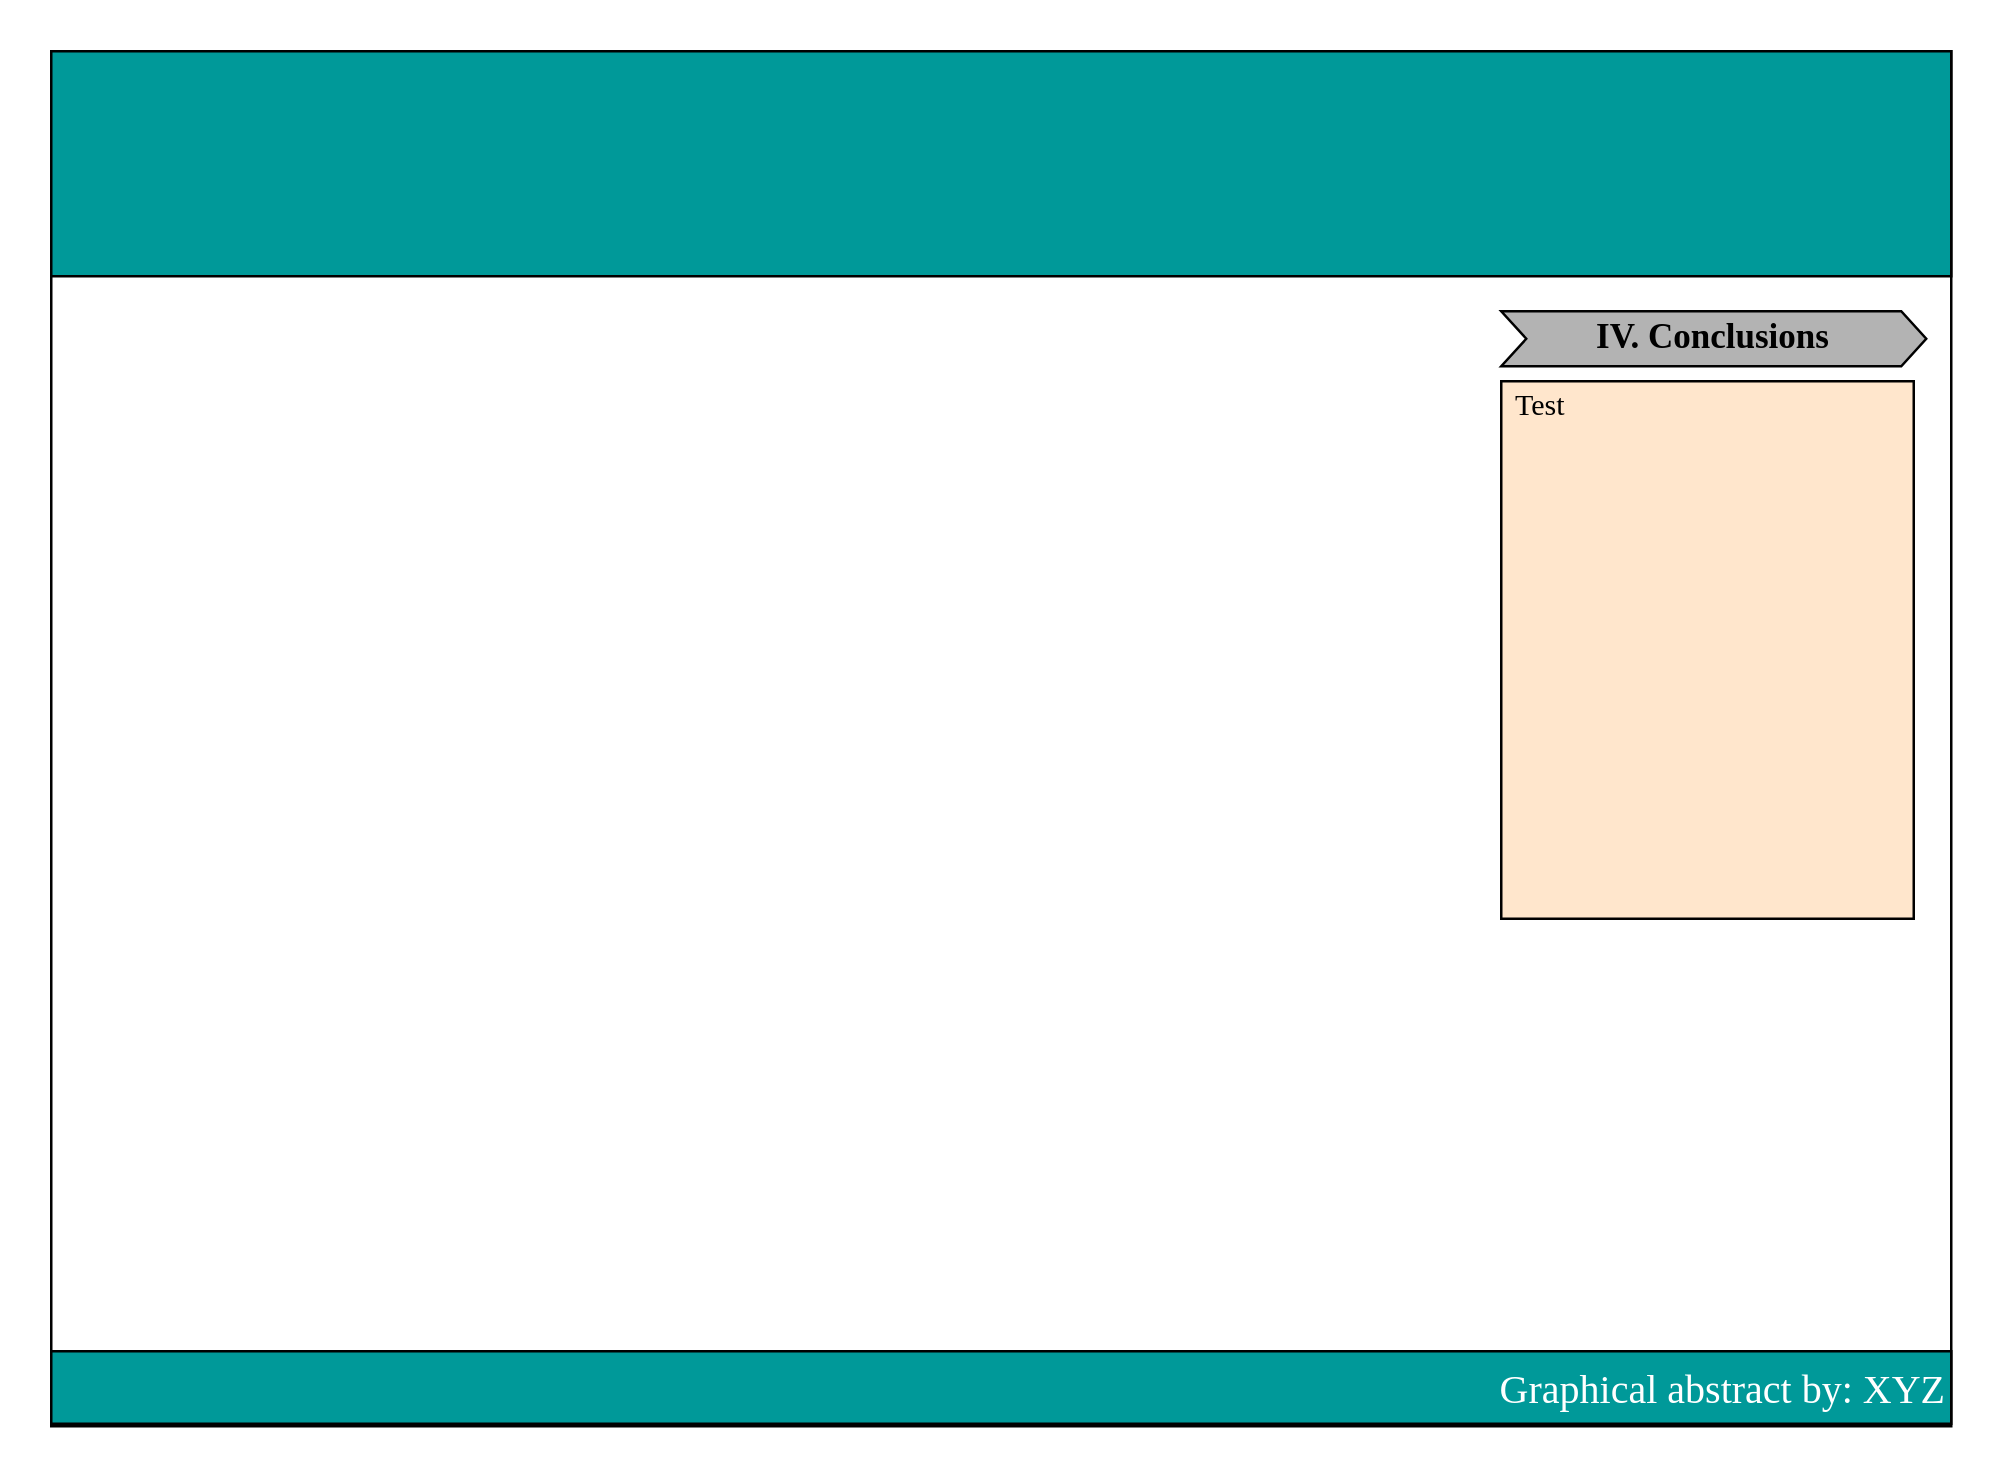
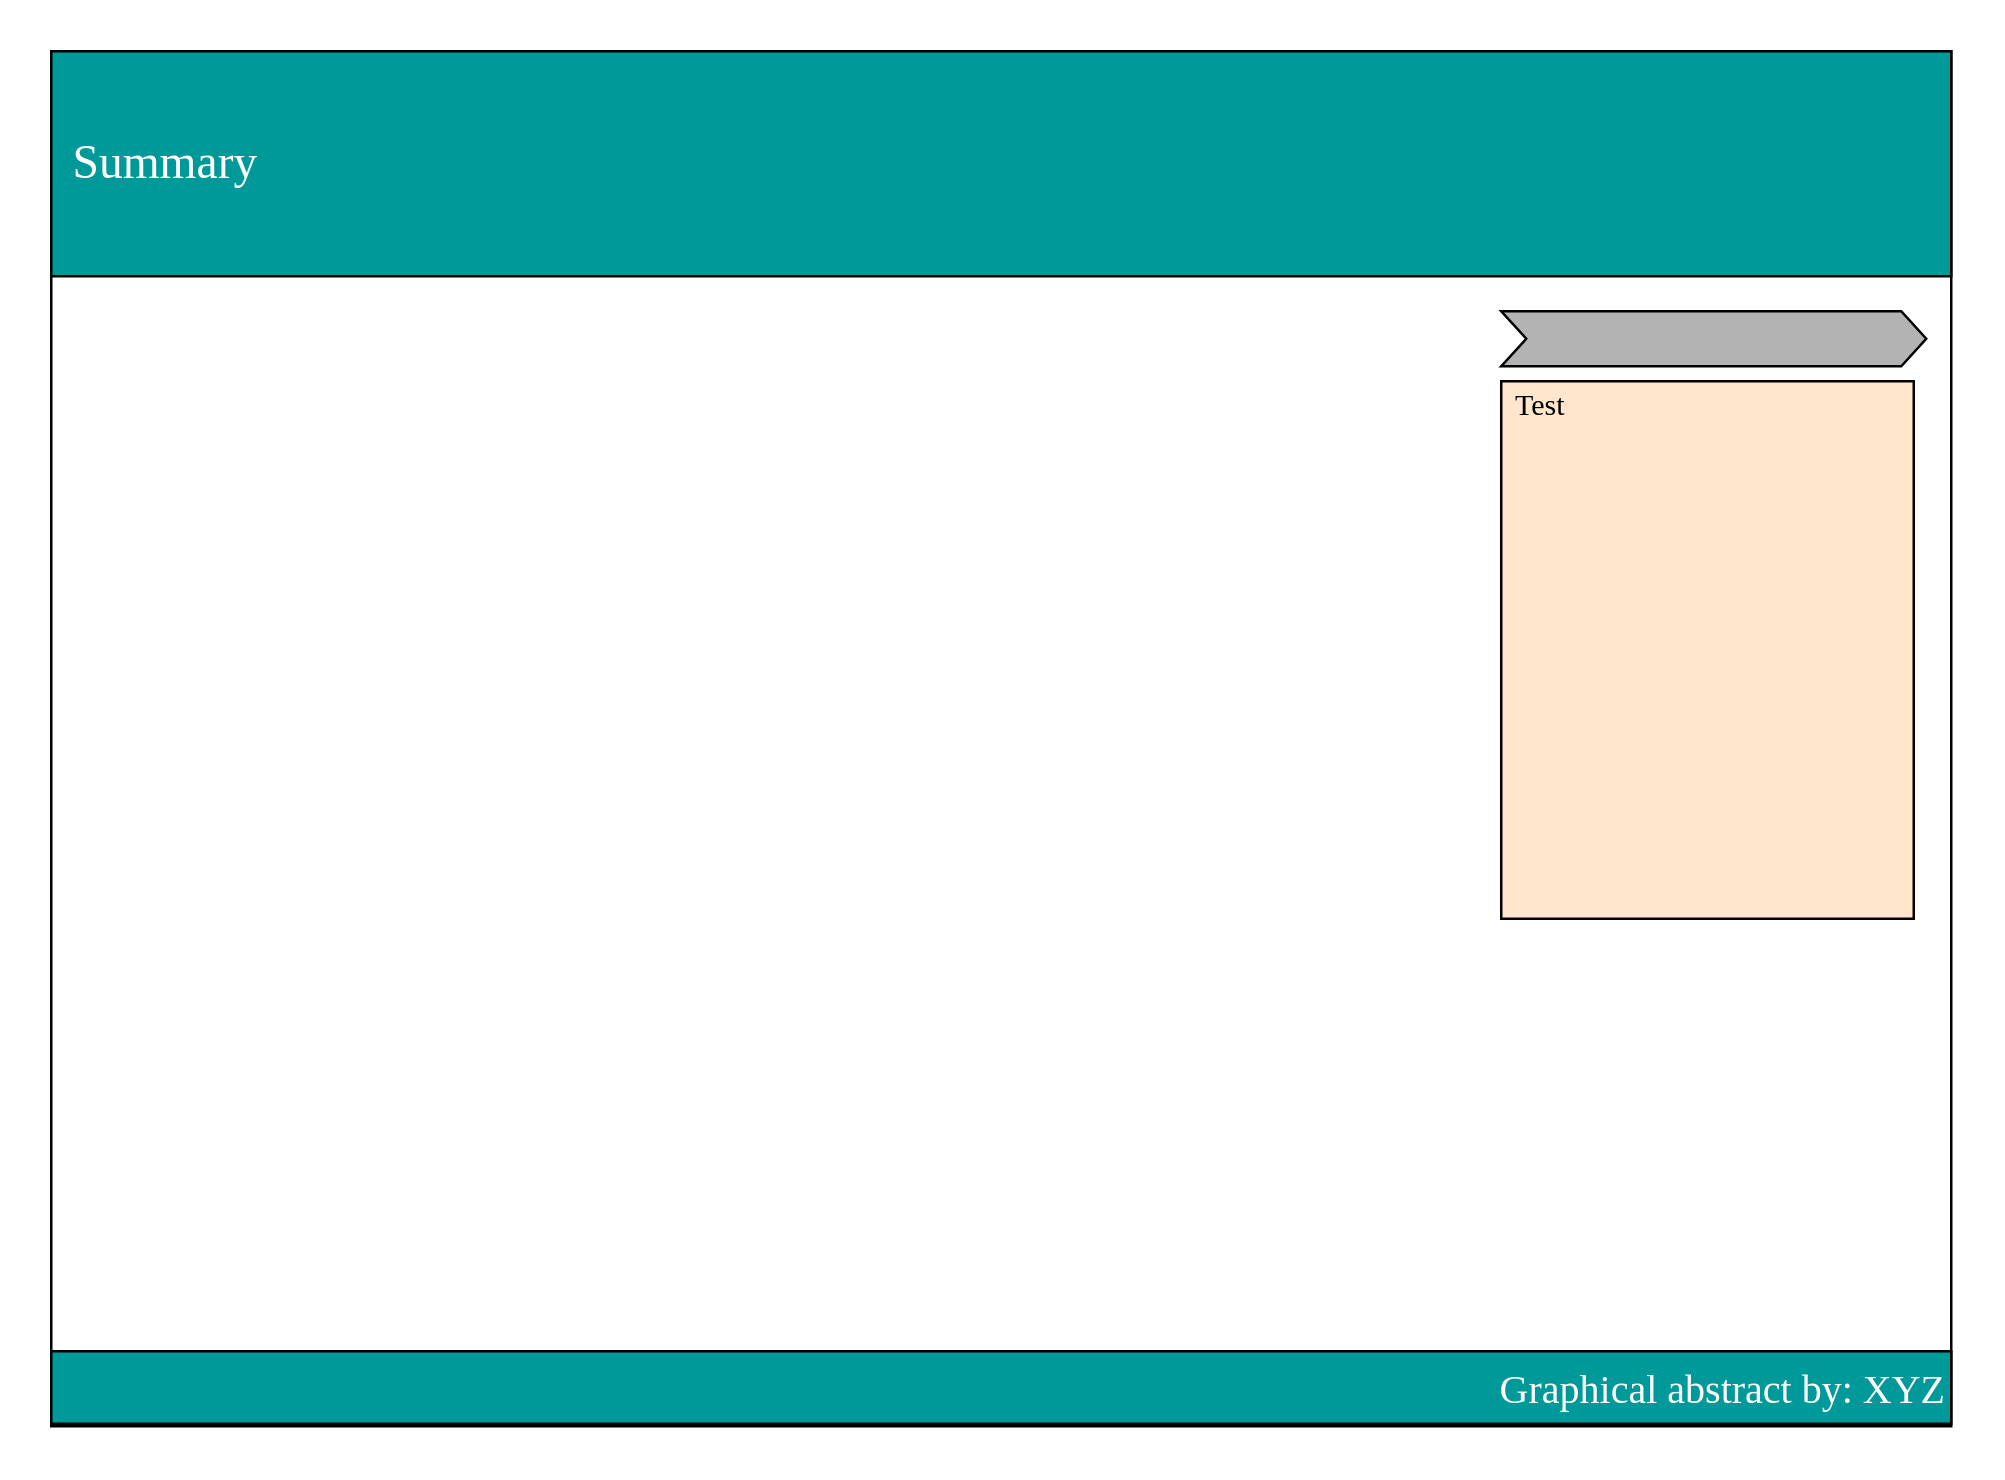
node "Summary": added
node "IV. Conclusions": removed
